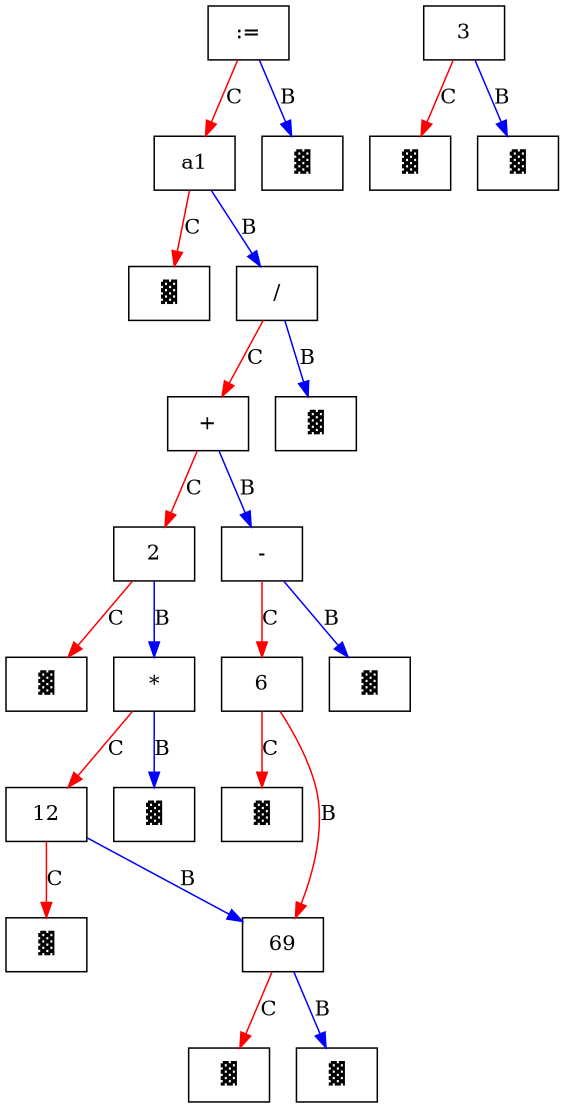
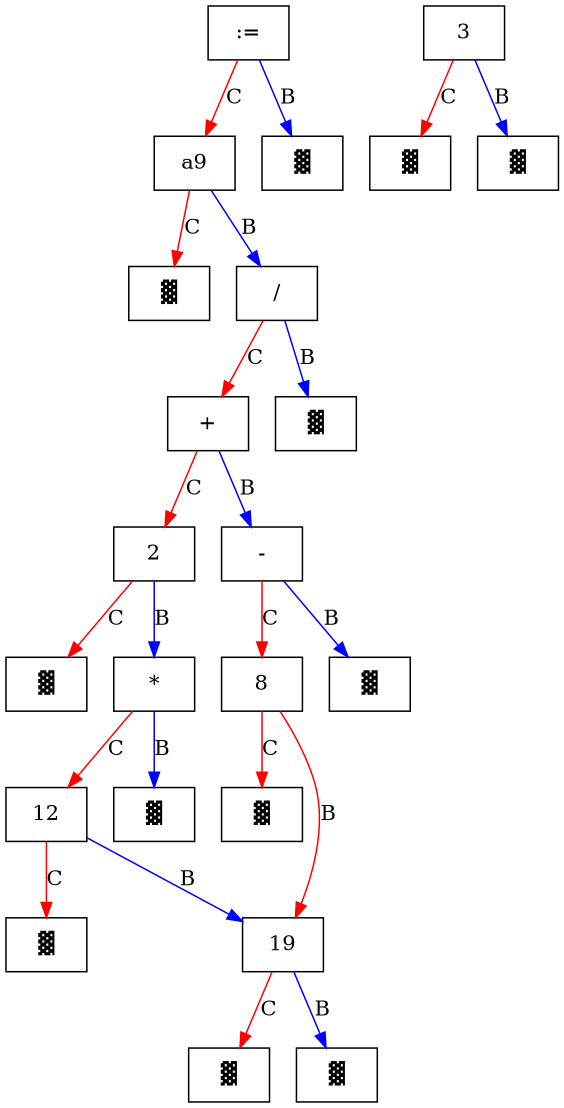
node "a1": label "a1" -> "a9"
node "6": label "6" -> "8"
node "69": label "69" -> "19"
